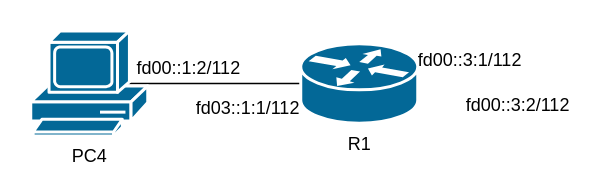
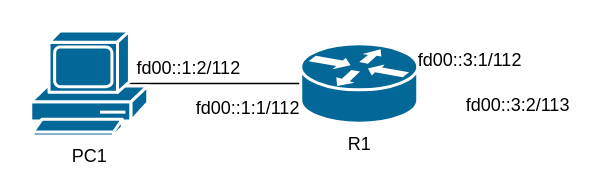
node "fd00::3:2/112": label "fd00::3:2/112" -> "fd00::3:2/113"
node "fd03::1:1/112": label "fd03::1:1/112" -> "fd00::1:1/112"
node "PC4": label "PC4" -> "PC1"
